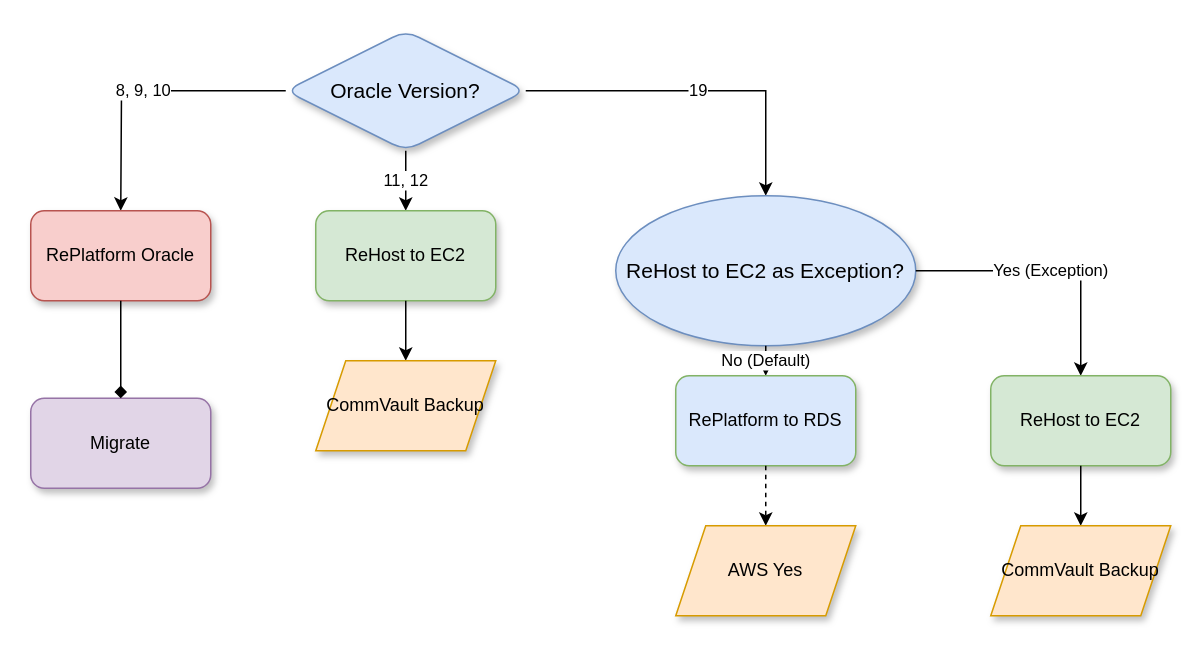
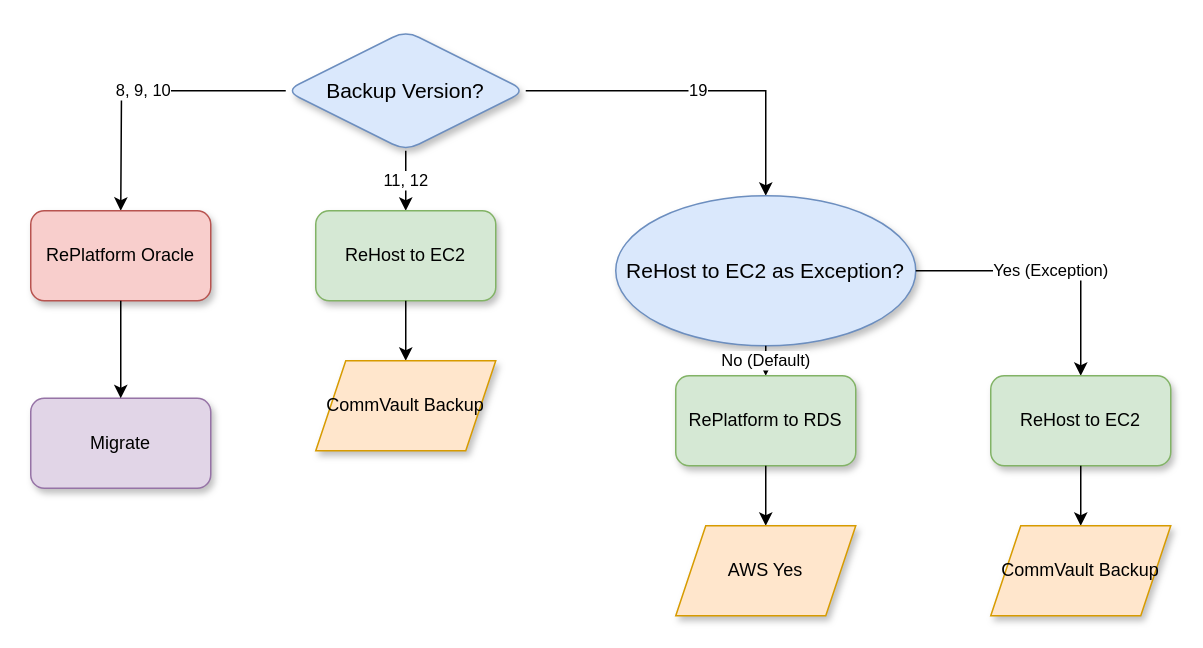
node "Oracle Version?": label "Oracle Version?" -> "Backup Version?"
edge "RePlatform Oracle" -> "Migrate": arrowhead diamond -> classic
node "RePlatform to RDS": fillcolor #dae8fc -> #d5e8d4
edge "RePlatform to RDS" -> "AWS Yes": style dashed -> solid
